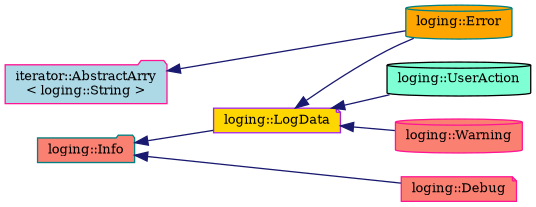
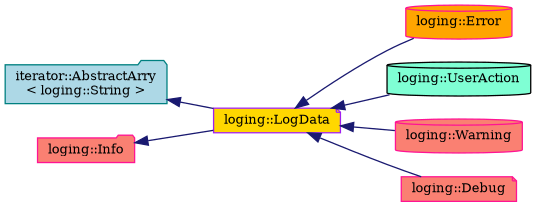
node "loging::Error": color teal -> deeppink
edge "loging::Error" -> "iterator::AbstractArry < loging::String >": now "loging::LogData" -> "iterator::AbstractArry < loging::String >"
node "iterator::AbstractArry < loging::String >": color deeppink -> teal
node "loging::Info": color teal -> deeppink
edge "loging::Debug" -> "loging::Info": now "loging::Debug" -> "loging::LogData"
